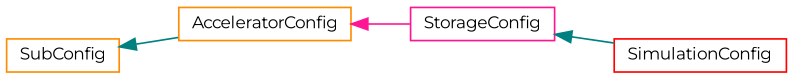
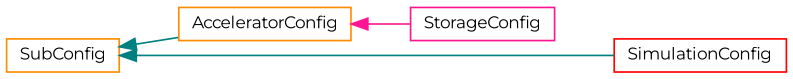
edge "SimulationConfig" -> "StorageConfig": now "SimulationConfig" -> "SubConfig"
